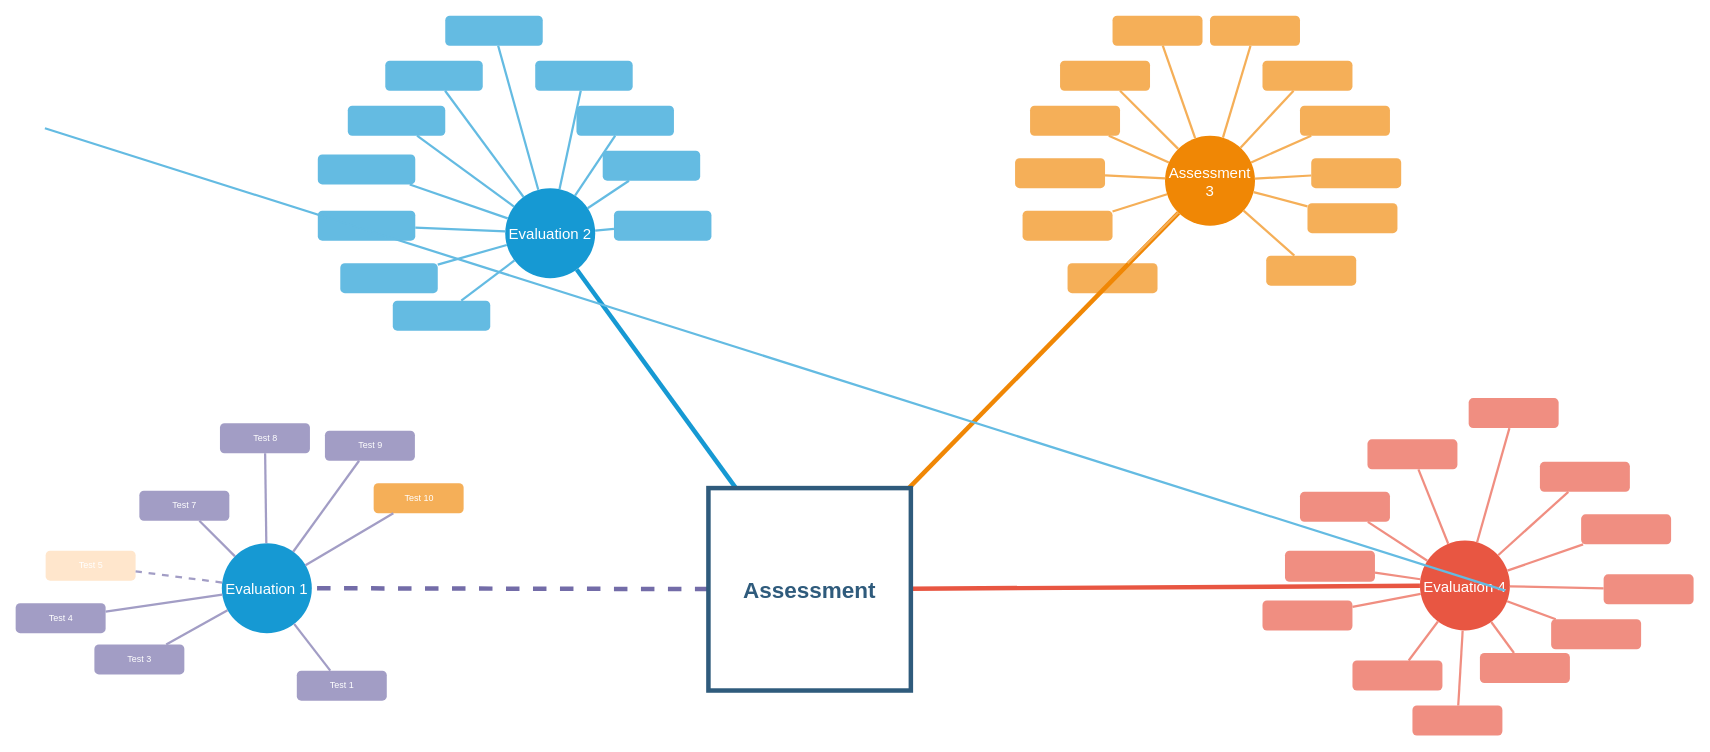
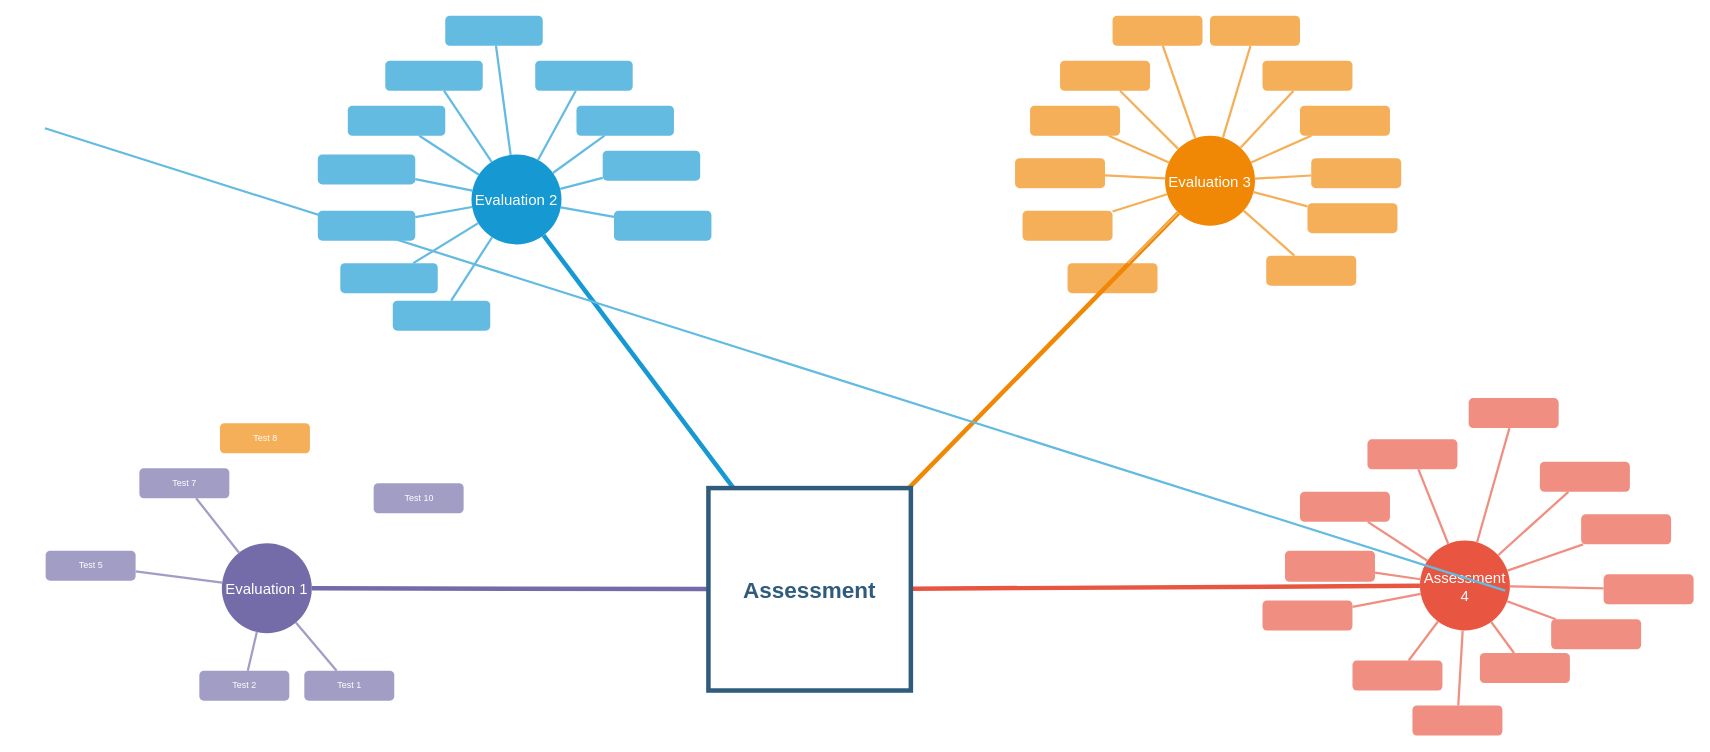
node "Assessment 3": label "Assessment 3" -> "Evaluation 3"
node "Evaluation 2": moved (550, 233) -> (516, 200)
node "Test 8": fillcolor #a29dc5 -> #f5af58
node "Test 9": removed
edge "Test 8" -- "Evaluation 1": removed
node "Test 10": fillcolor #f5af58 -> #a29dc5
node "Test 7": moved (184, 506) -> (184, 483)
edge "Test 9" -- "Evaluation 1": removed
edge "Test 10" -- "Evaluation 1": removed
node "Test 5": fillcolor #ffe6cc -> #a29dc5
edge "Test 5" -- "Evaluation 1": style dashed -> solid
node "Evaluation 4": label "Evaluation 4" -> "Assessment 4"
node "Evaluation 1": fillcolor #1699d3 -> #736ca8
edge "Evaluation 1" -- "Assessment": style dashed -> solid
edge "Evaluation 1" -- "Test 4": removed
node "Test 4": removed
edge "Evaluation 1" -- "Test 3": removed
edge "Evaluation 1" -- "Test 2": added
node "Test 3": removed
node "Test 2": added
node "Test 1": moved (342, 686) -> (349, 686)
